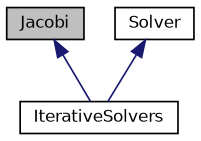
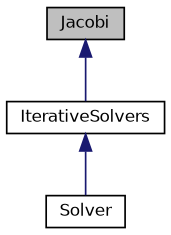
edge "IterativeSolvers" -> "Solver": reversed
